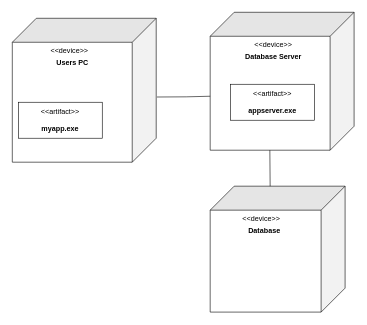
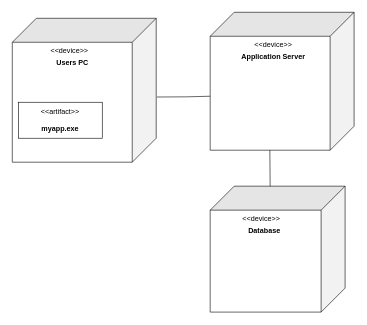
node "Database Server": label "Database Server" -> "Application Server"
node "<<artifact>> appserver.exe": removed
